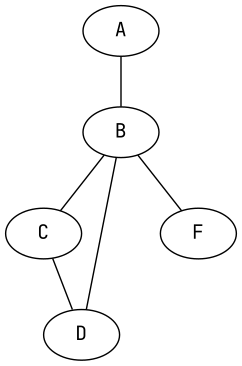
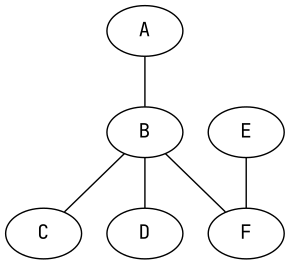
node "E": added
edge "C" -- "D": removed
